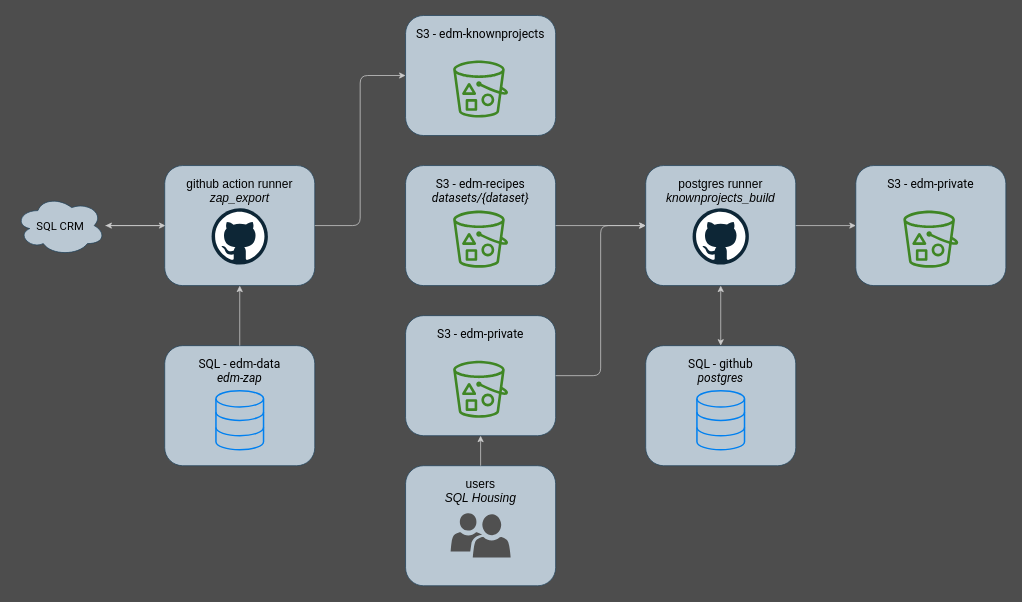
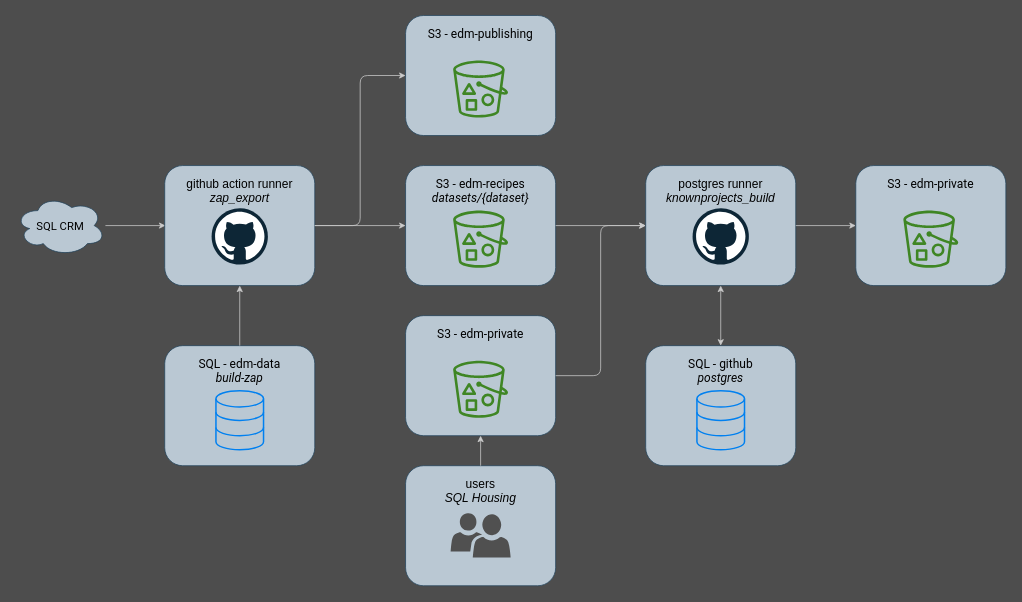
node "S3 - edm-knownprojects": label "S3 - edm-knownprojects" -> "S3 - edm-publishing"
edge "github action runner zap_export" -> "SQL CRM": now "github action runner zap_export" -> "S3 - edm-recipes datasets/{dataset}"
node "SQL - edm-data edm-zap": label "SQL - edm-data edm-zap" -> "SQL - edm-data build-zap"
